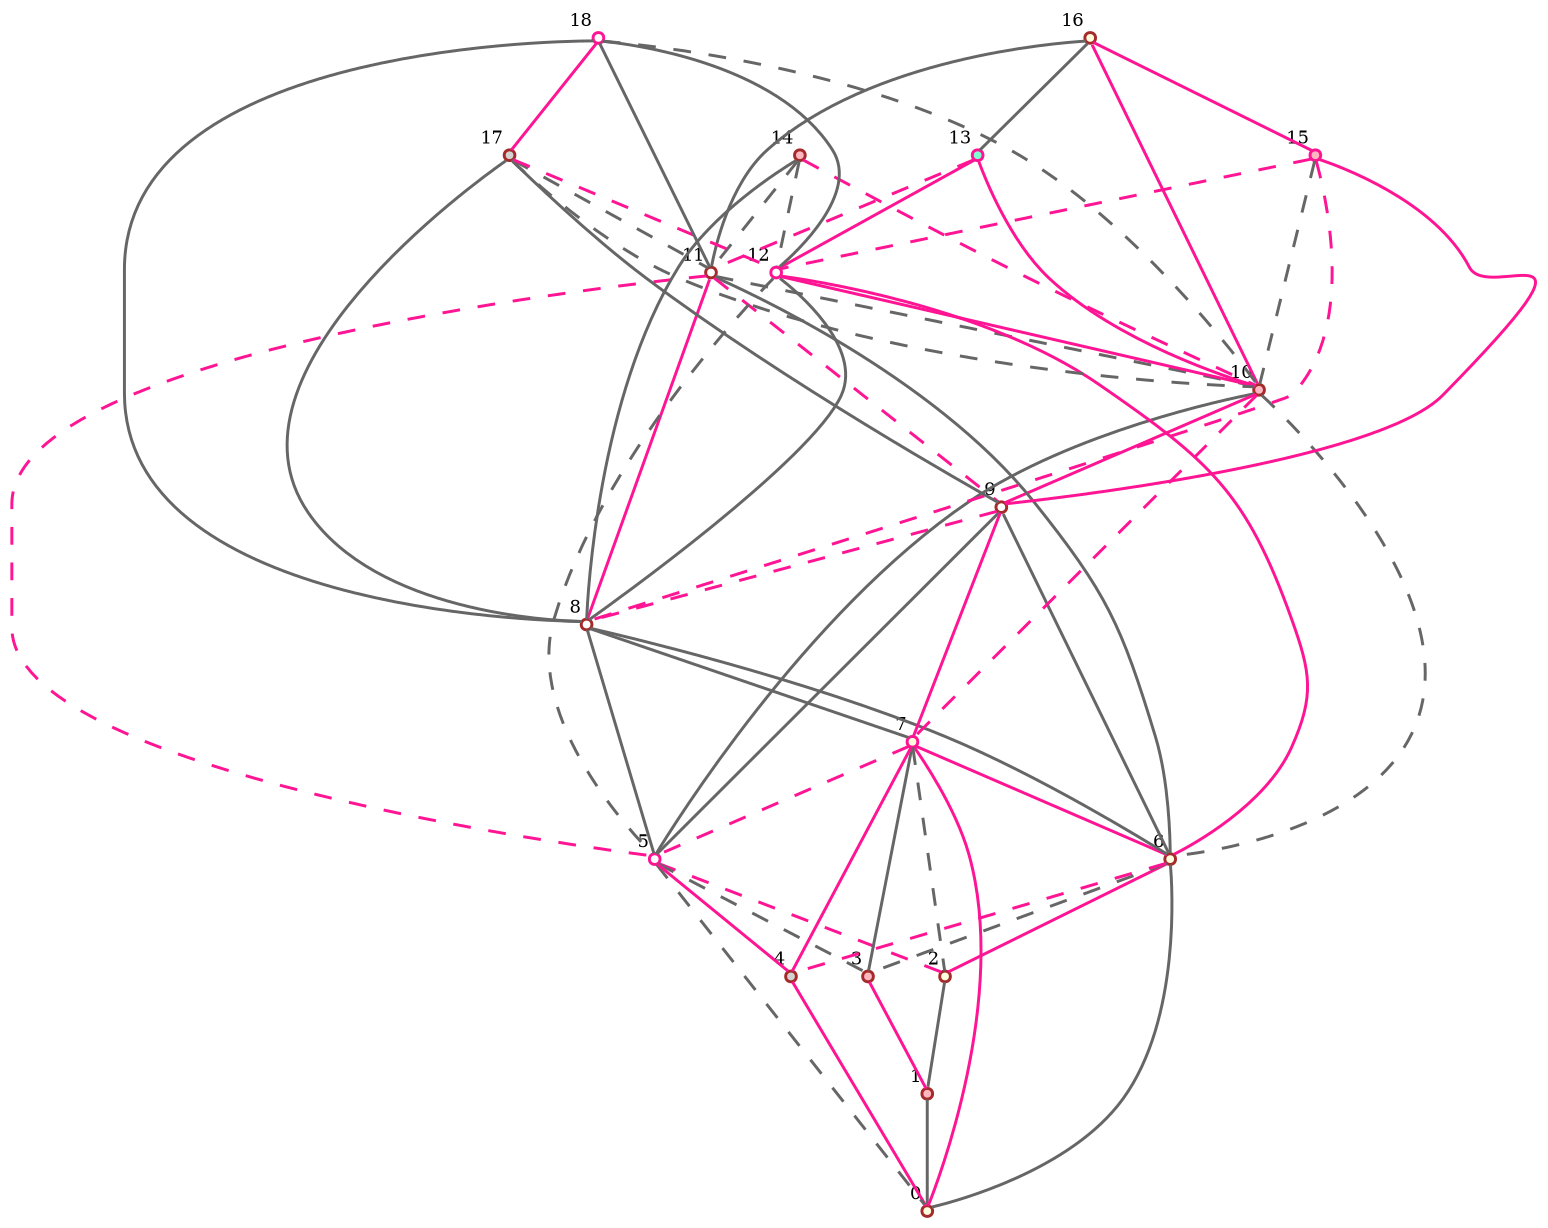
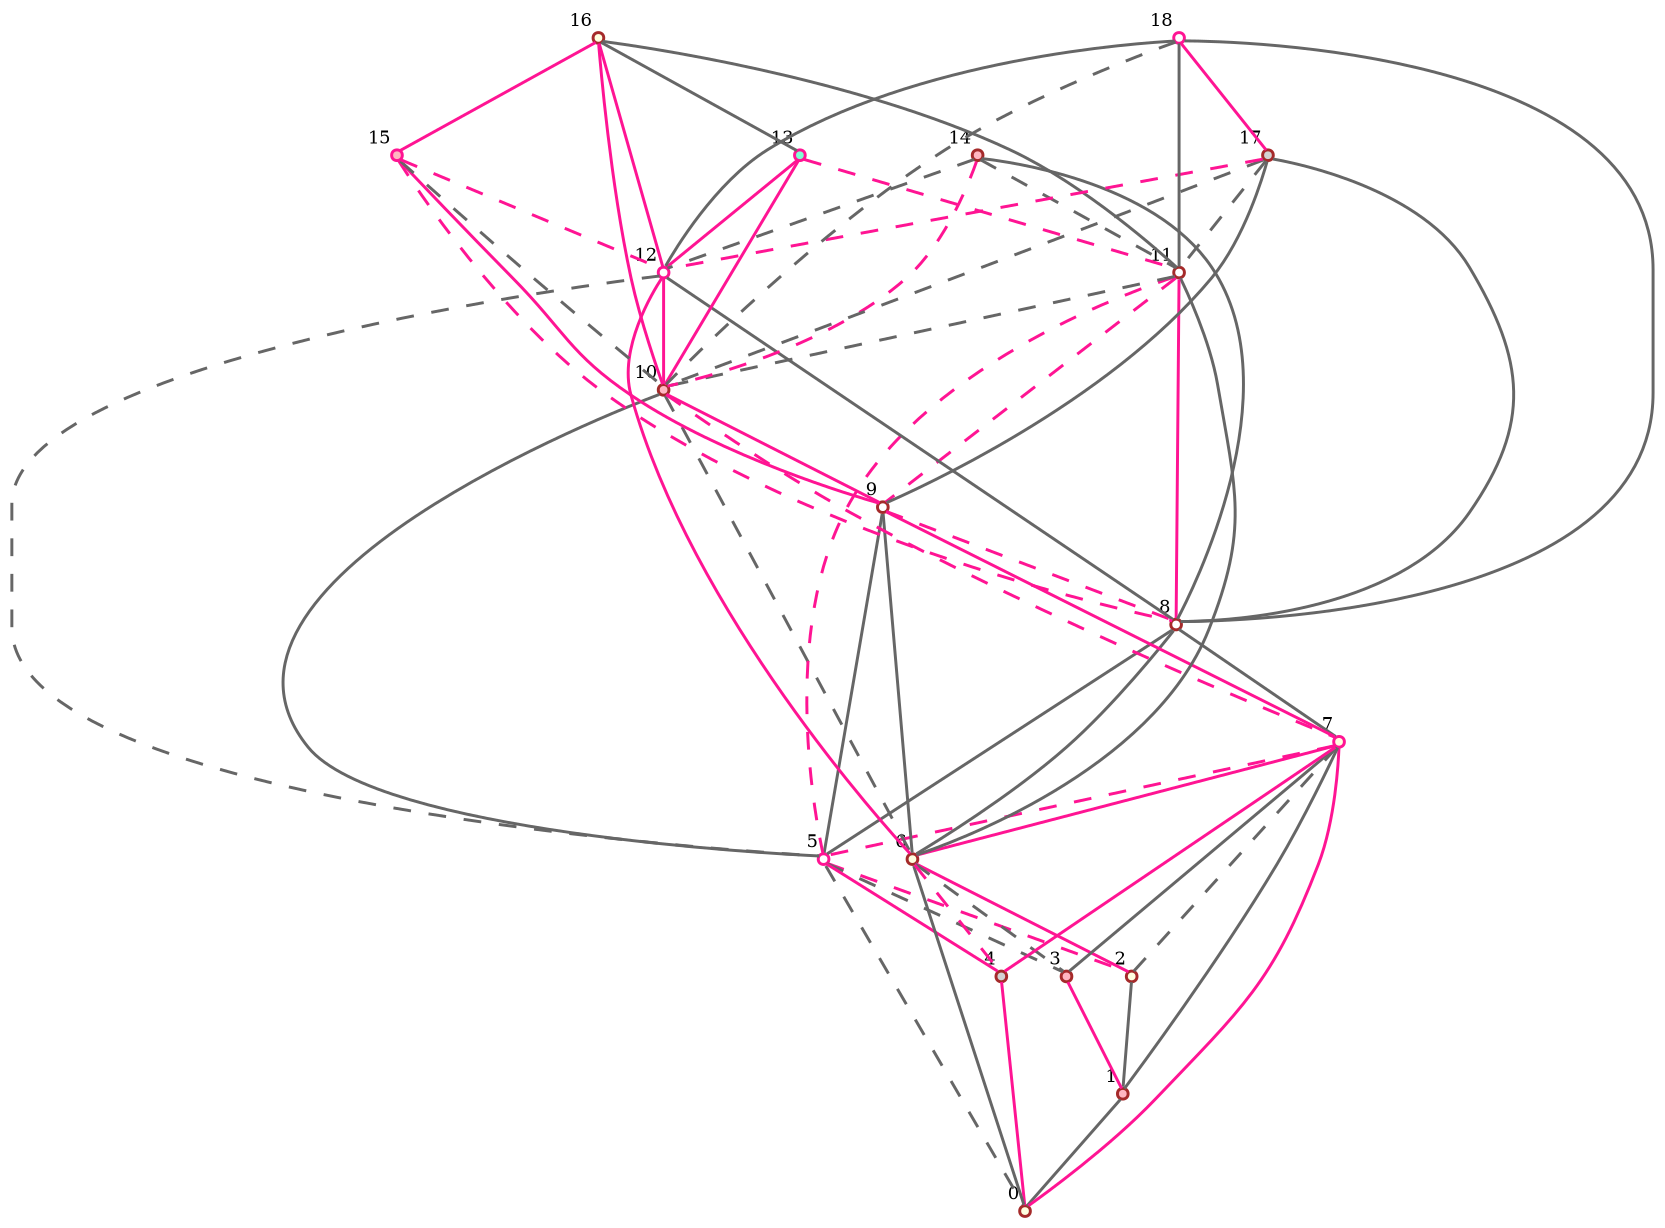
edge "16" -- "12": added
edge "7" -- "1": added
